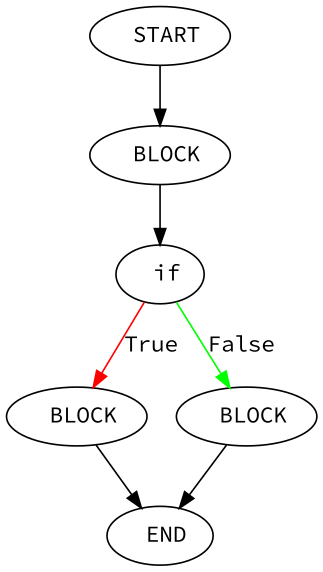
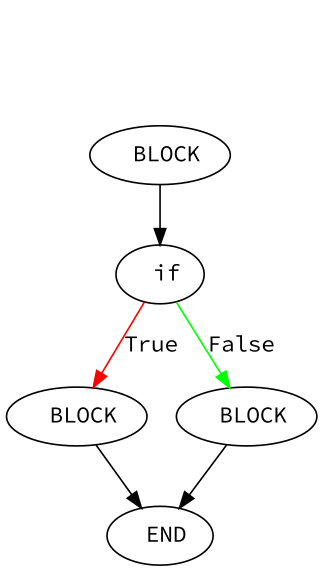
node "START": removed
